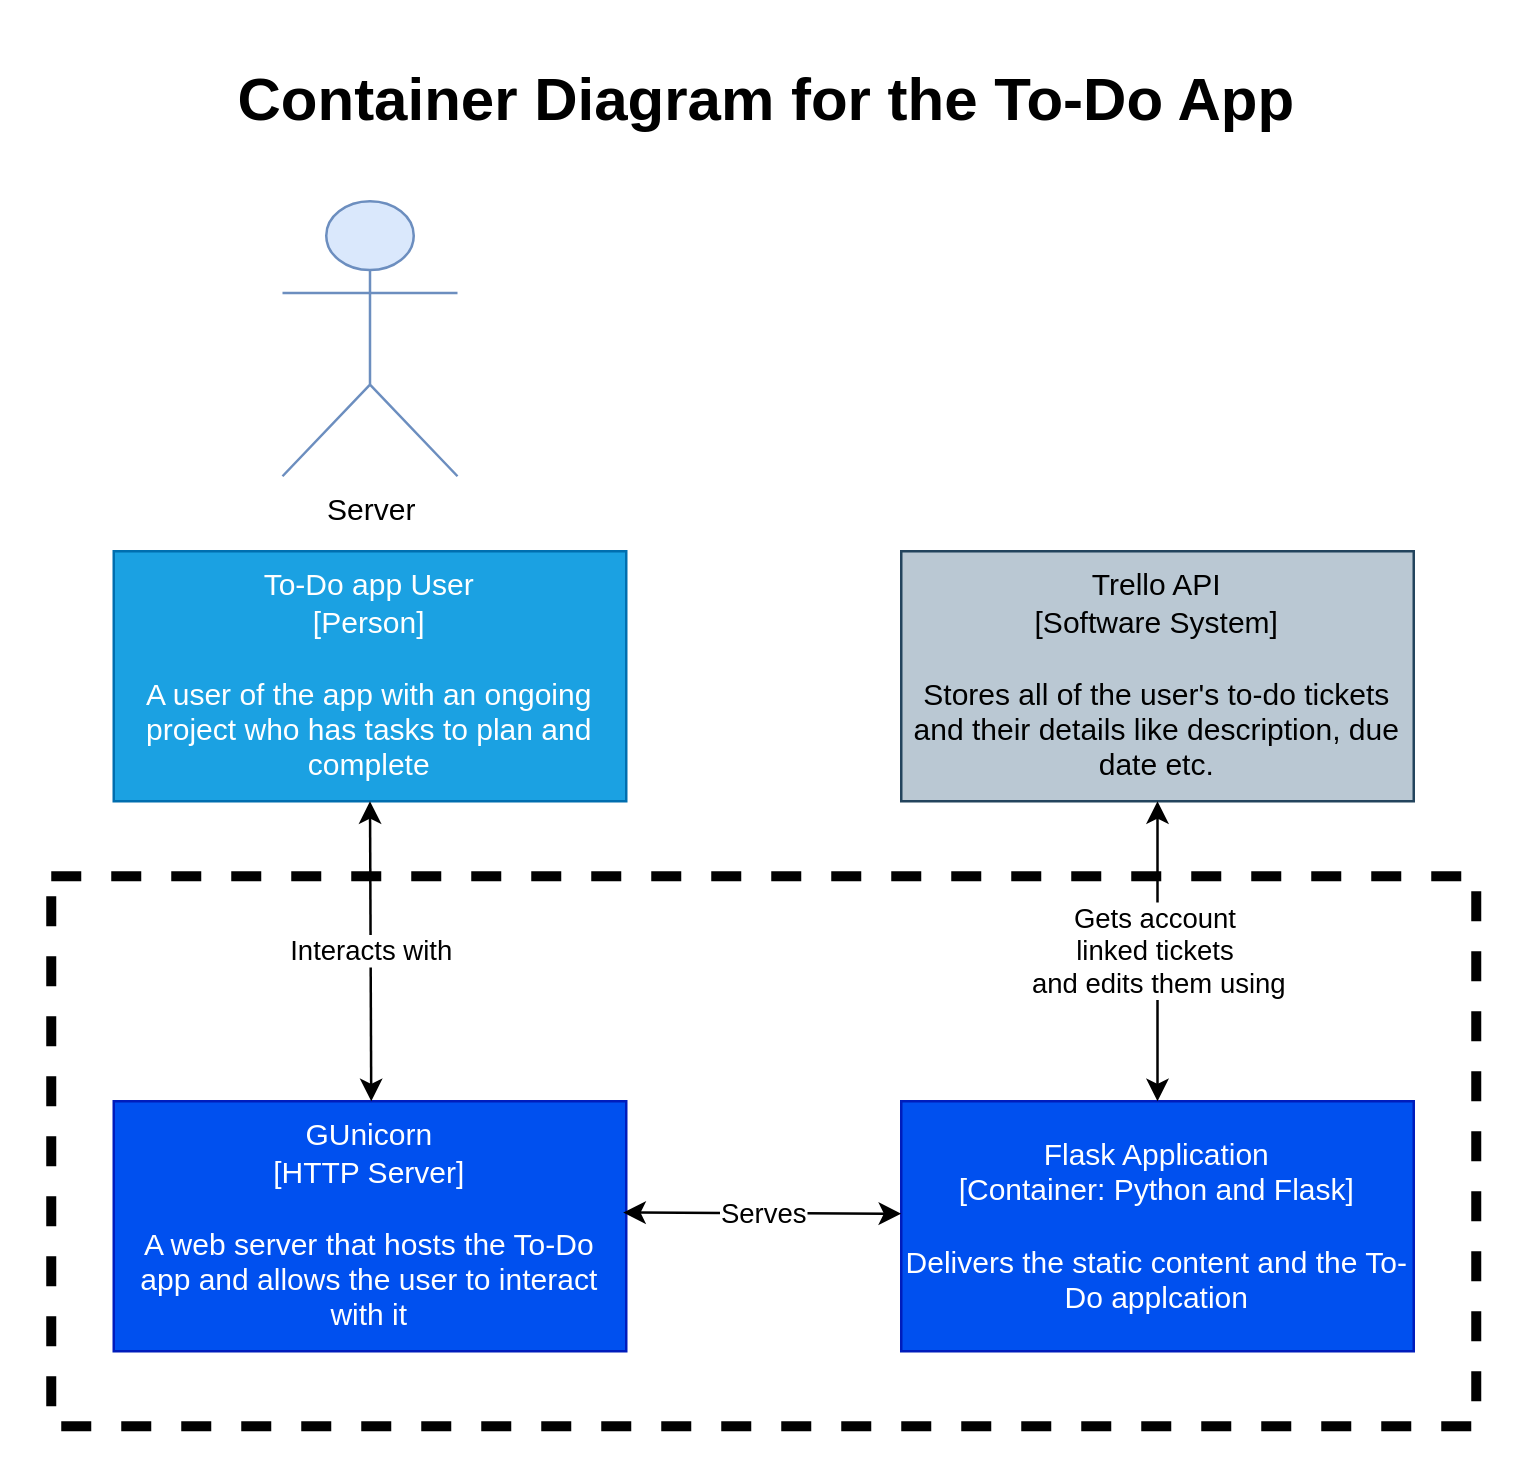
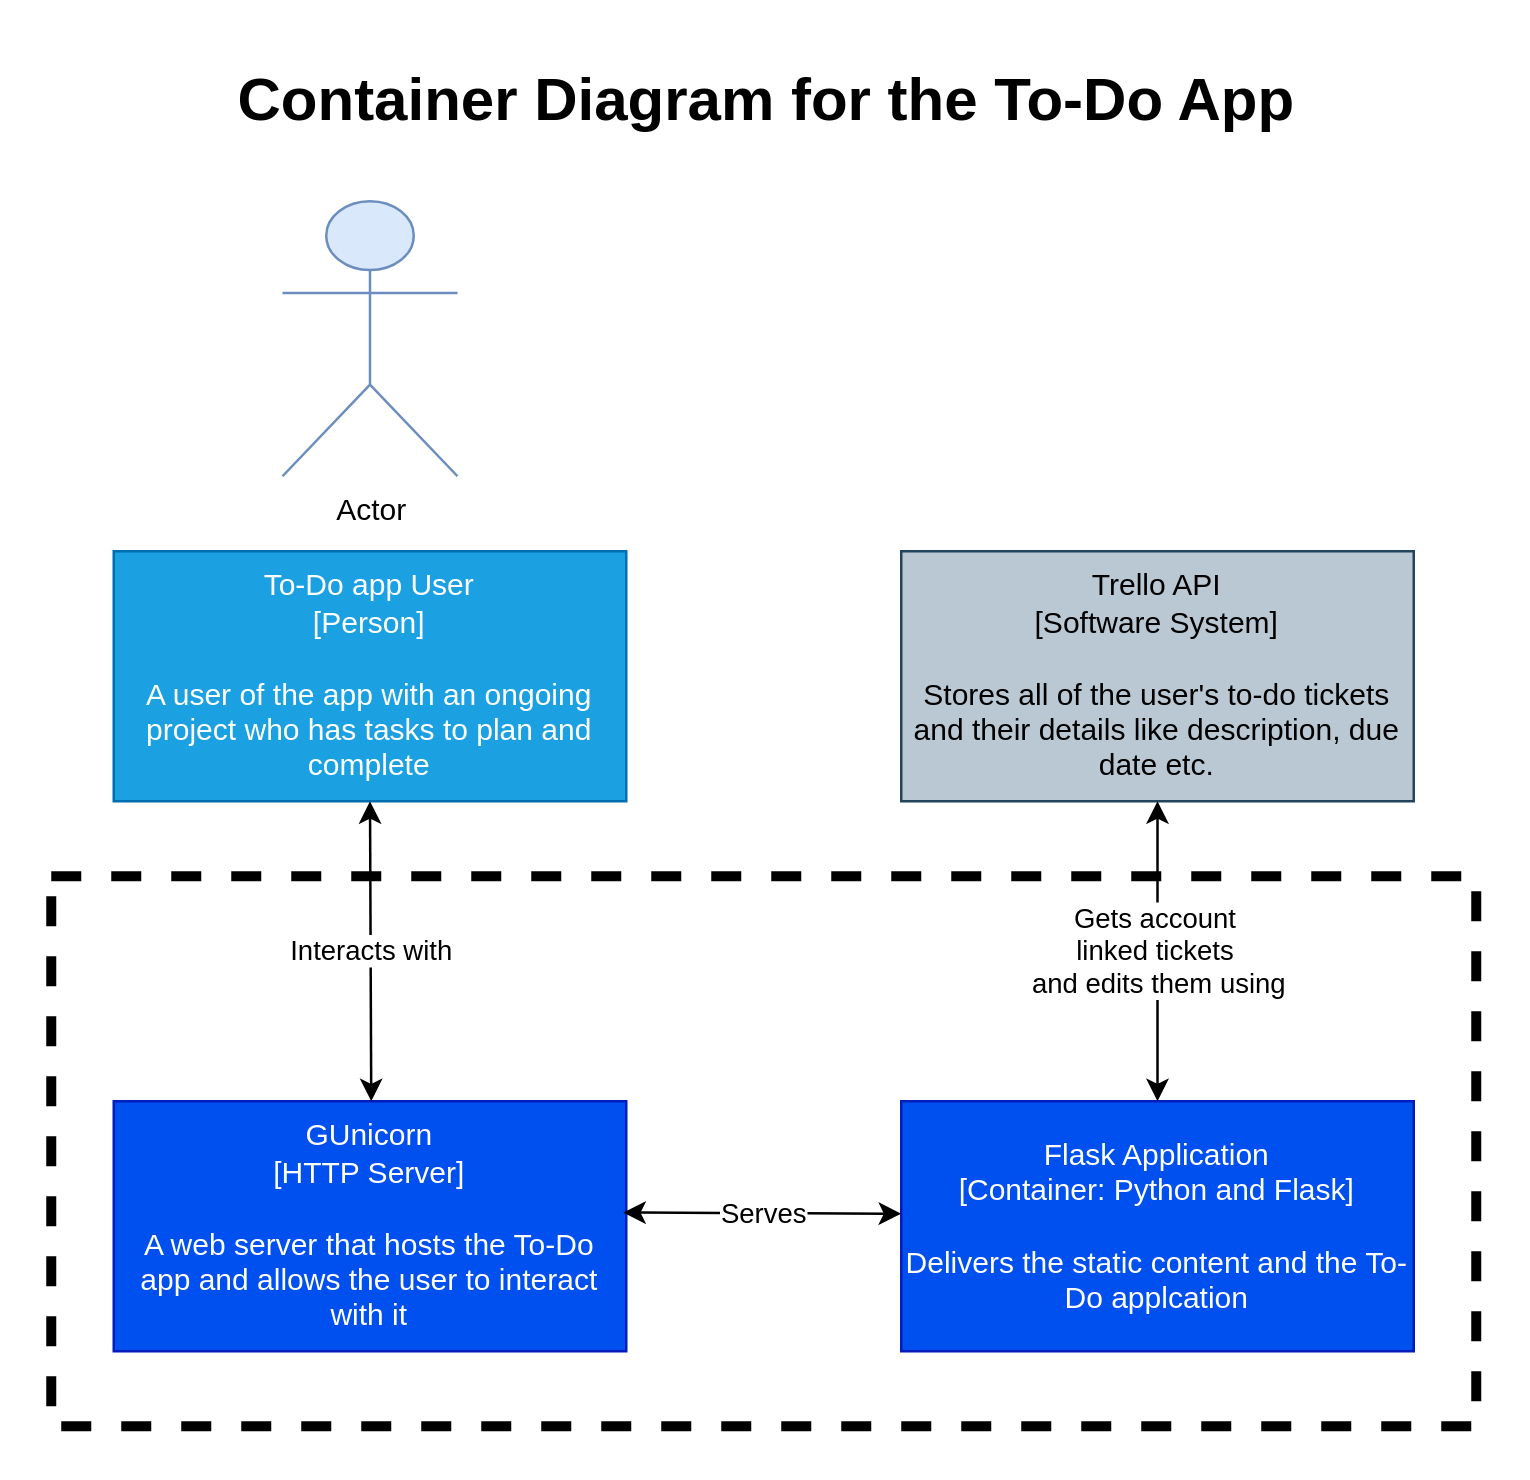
node "Server": label "Server" -> "Actor"
